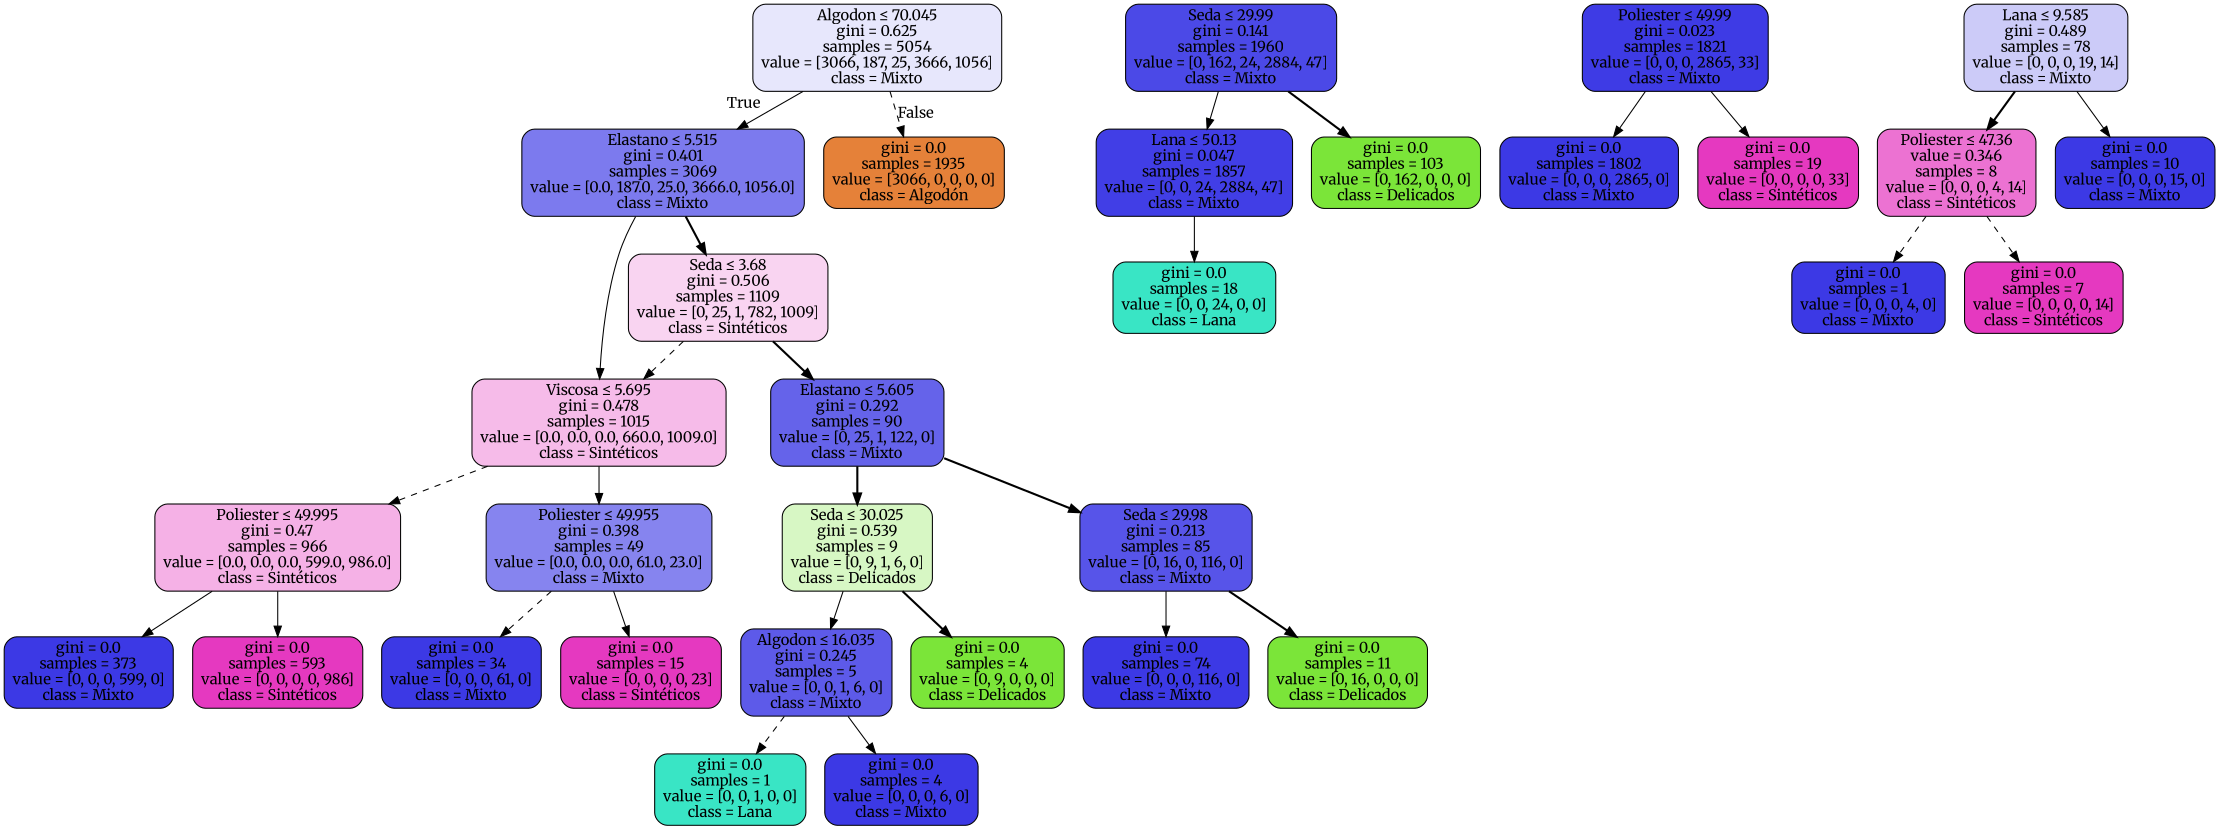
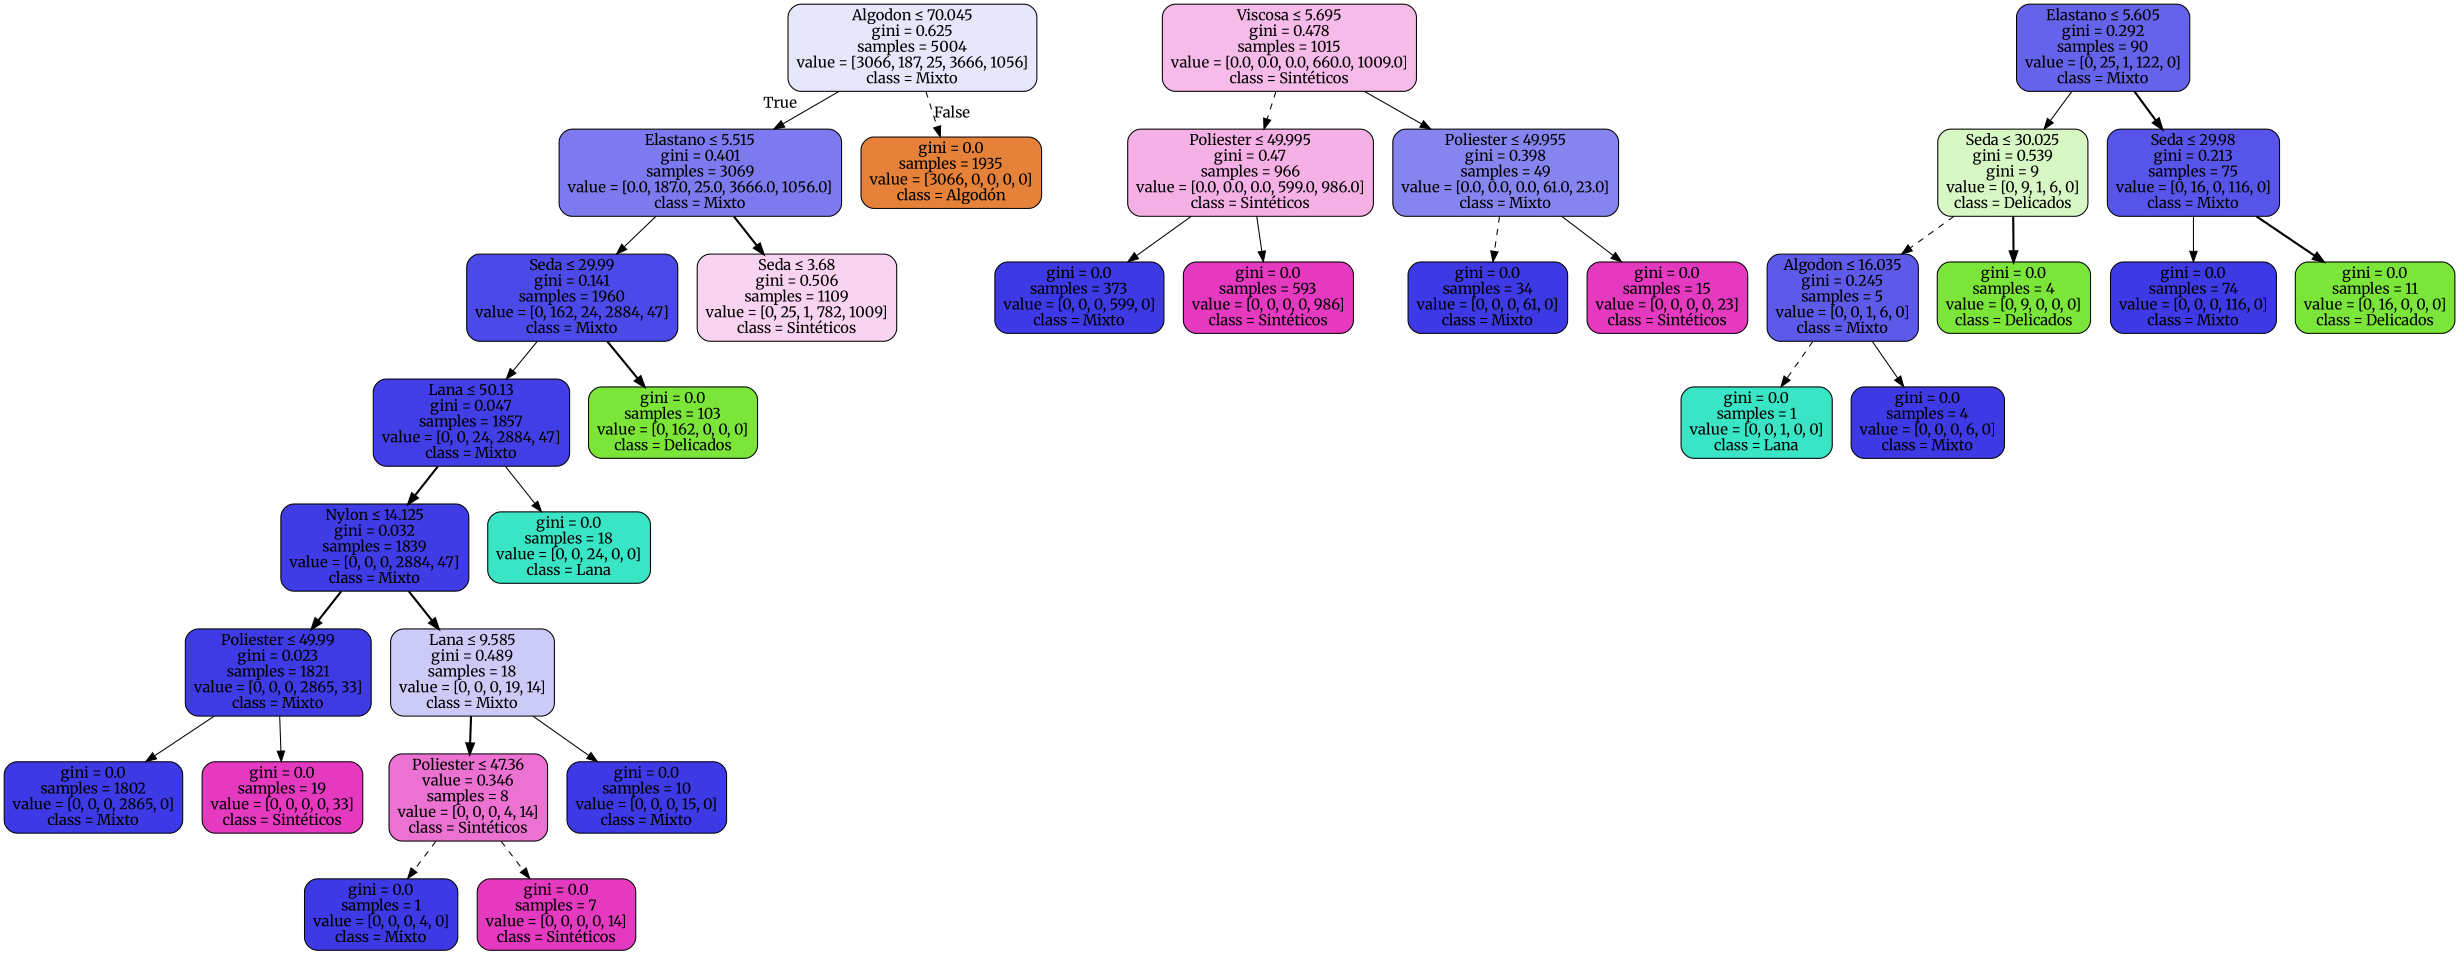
node "Algodon ≤ 70.045": text "samples = 5054" -> "samples = 5004"
node "Lana ≤ 9.585": text "samples = 78" -> "samples = 18"
edge "Elastano ≤ 5.515" -> "Viscosa ≤ 5.695": now "Elastano ≤ 5.515" -> "Seda ≤ 29.99"
edge "Seda ≤ 3.68" -> "Viscosa ≤ 5.695": removed
edge "Seda ≤ 3.68" -> "Elastano ≤ 5.605": removed
edge "Elastano ≤ 5.605" -> "Seda ≤ 30.025": style bold -> solid
node "Seda ≤ 30.025": text "samples = 9" -> "gini = 9"
node "Seda ≤ 29.98": text "samples = 85" -> "samples = 75"
node "Nylon ≤ 14.125": added
edge "Seda ≤ 30.025" -> "Algodon ≤ 16.035": style solid -> dashed
